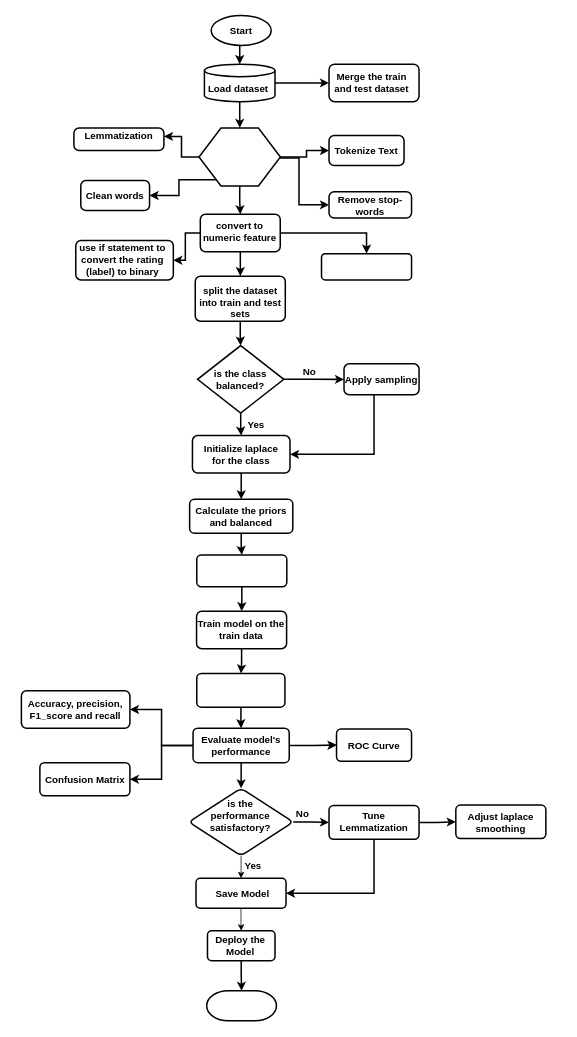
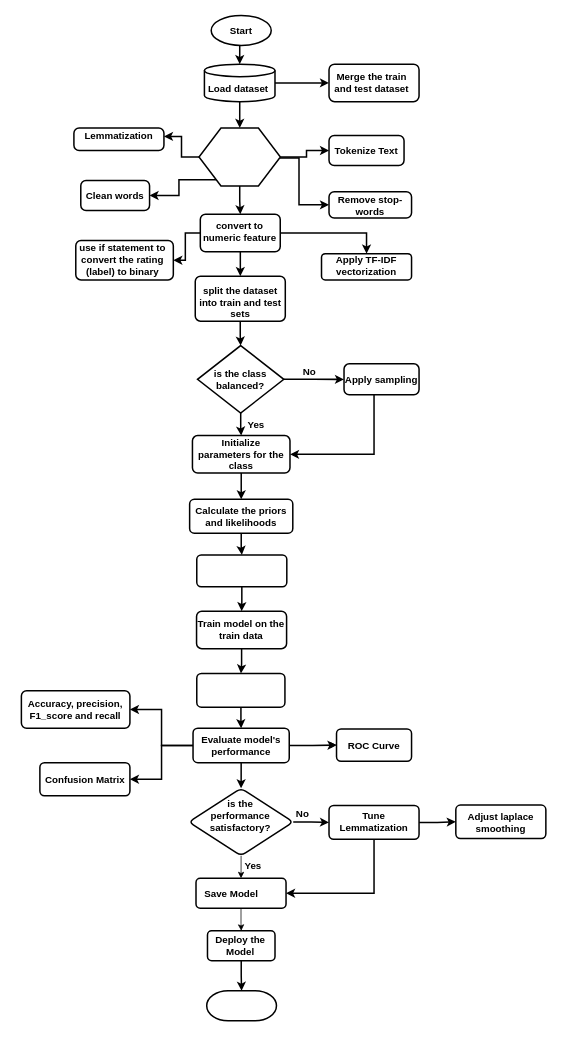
node "Apply TF-IDF vectorization": added
node "Initialize laplace for the class": label "Initialize laplace for the class" -> "Initialize parameters for the class"
node "Calculate the priors and balanced": label "Calculate the priors and balanced" -> "Calculate the priors and likelihoods"
node "Save Model": moved (243, 893) -> (232, 893)
